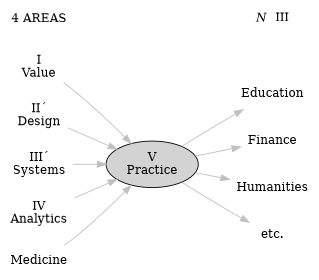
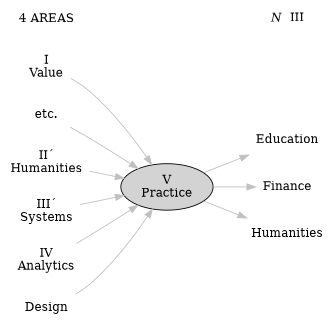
node "II´ Design": label "II´ Design" -> "II´ Humanities"
edge "V Practice" -> "etc.": reversed
node "Medicine": label "Medicine" -> "Design"
